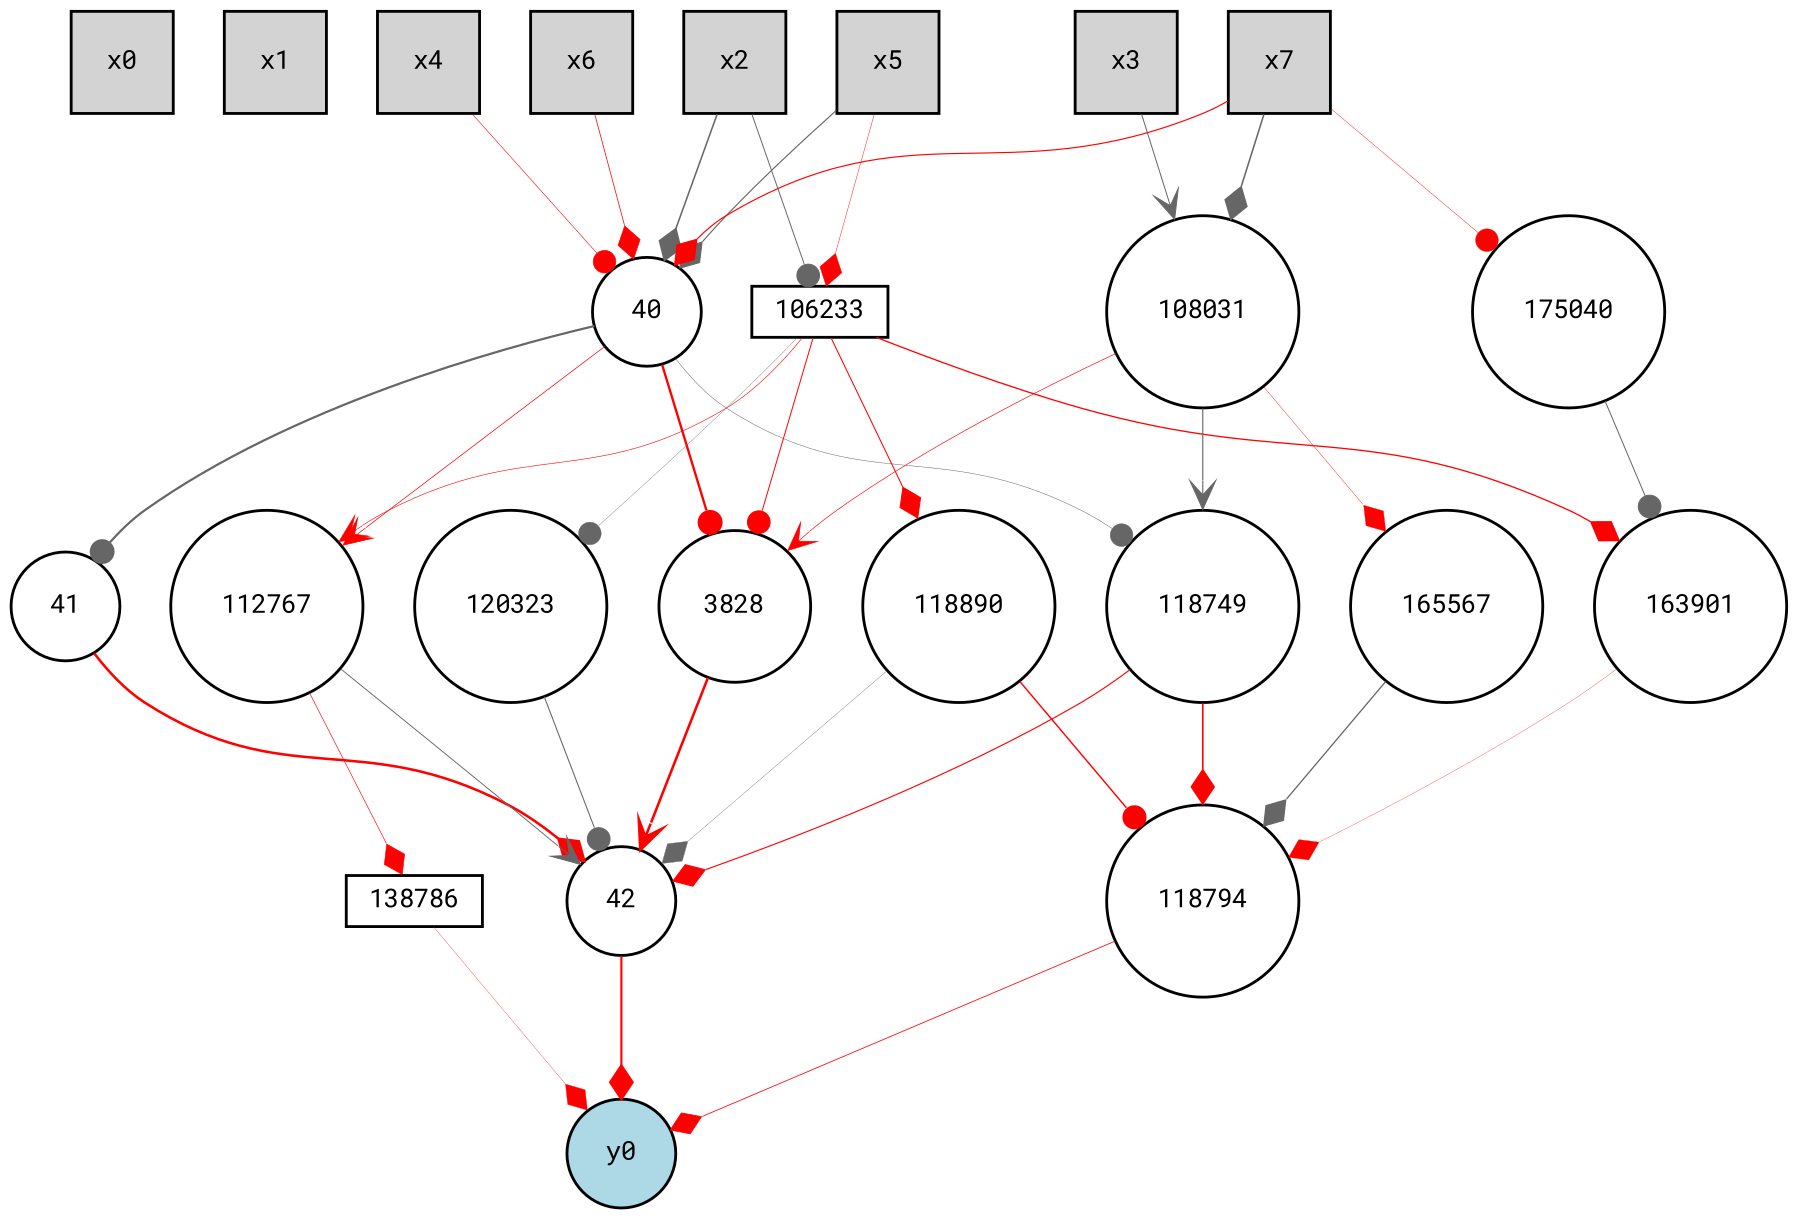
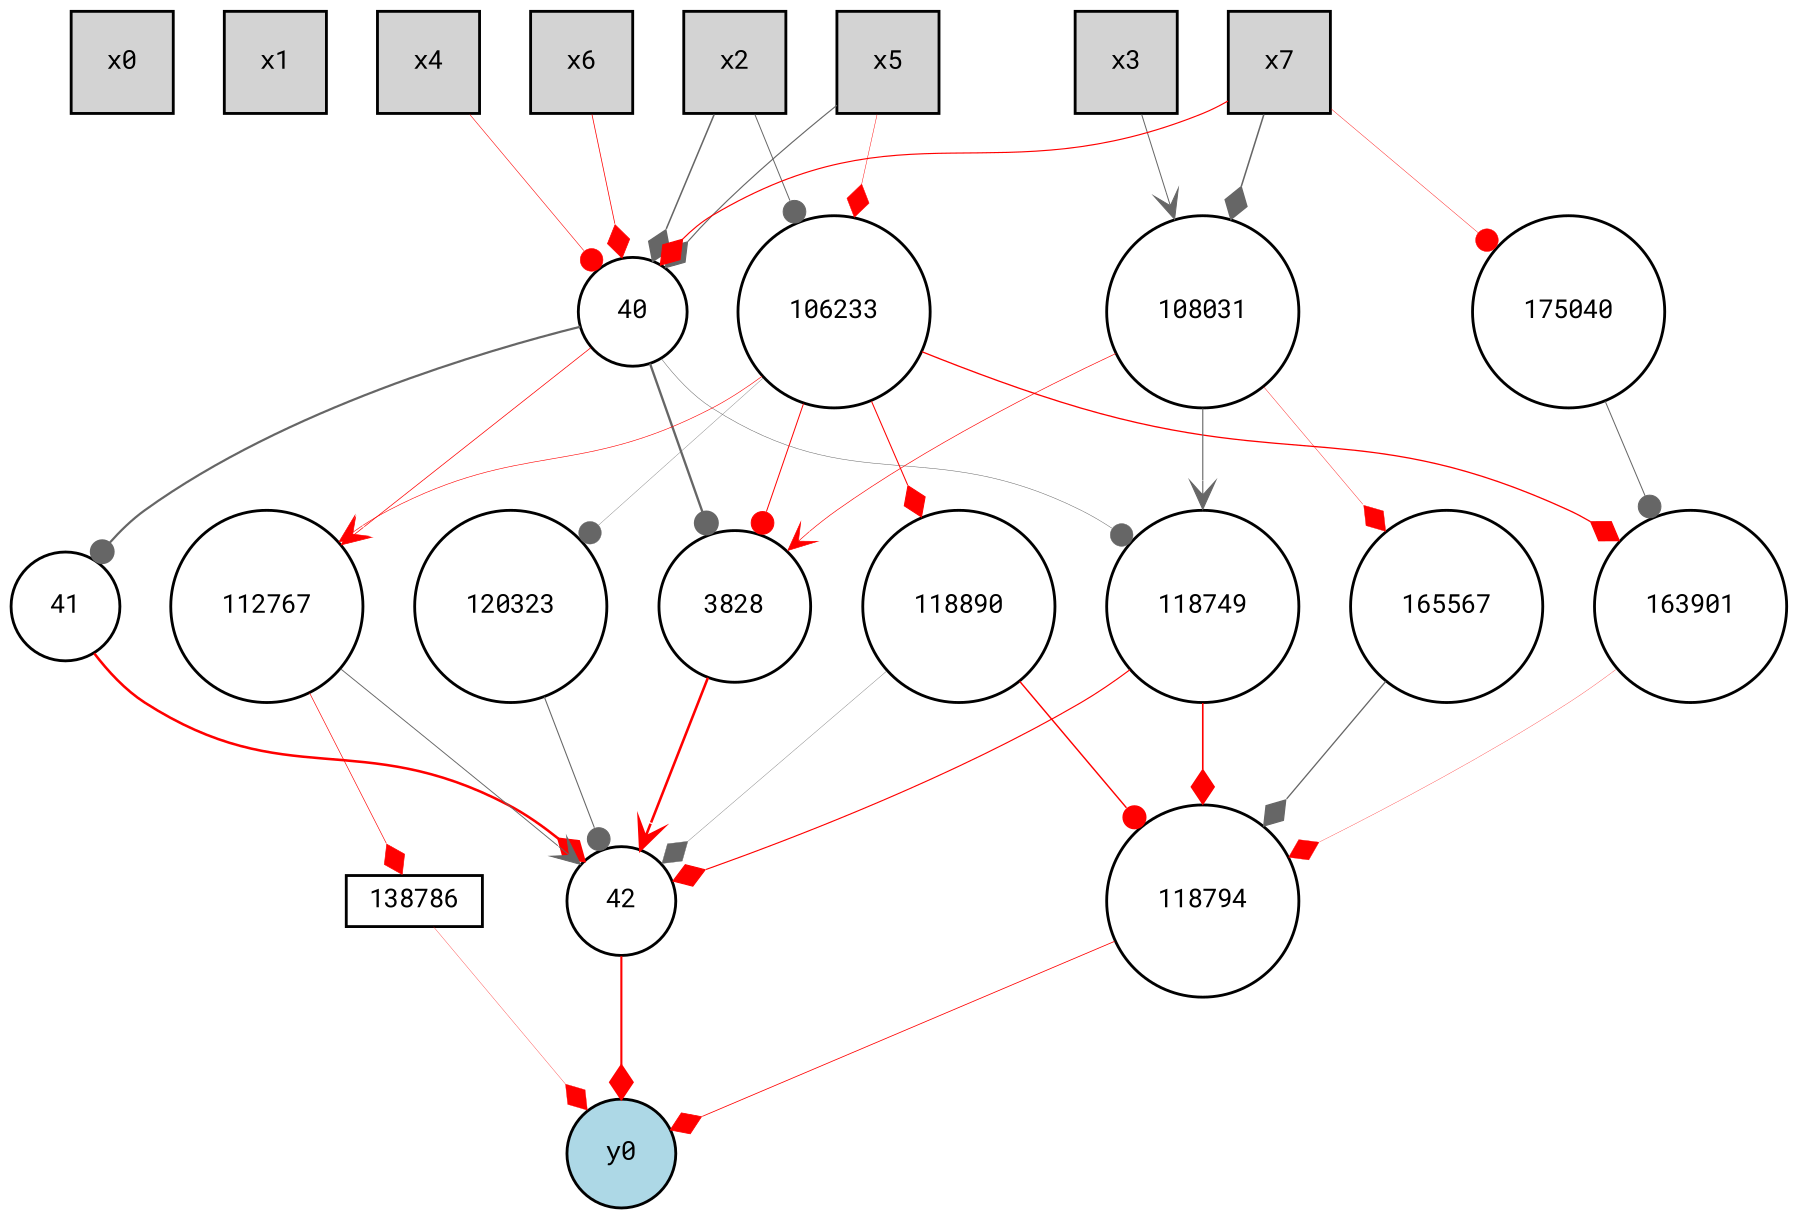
node "106233": shape box -> circle
edge "40" -> "3828": color red -> gray40
